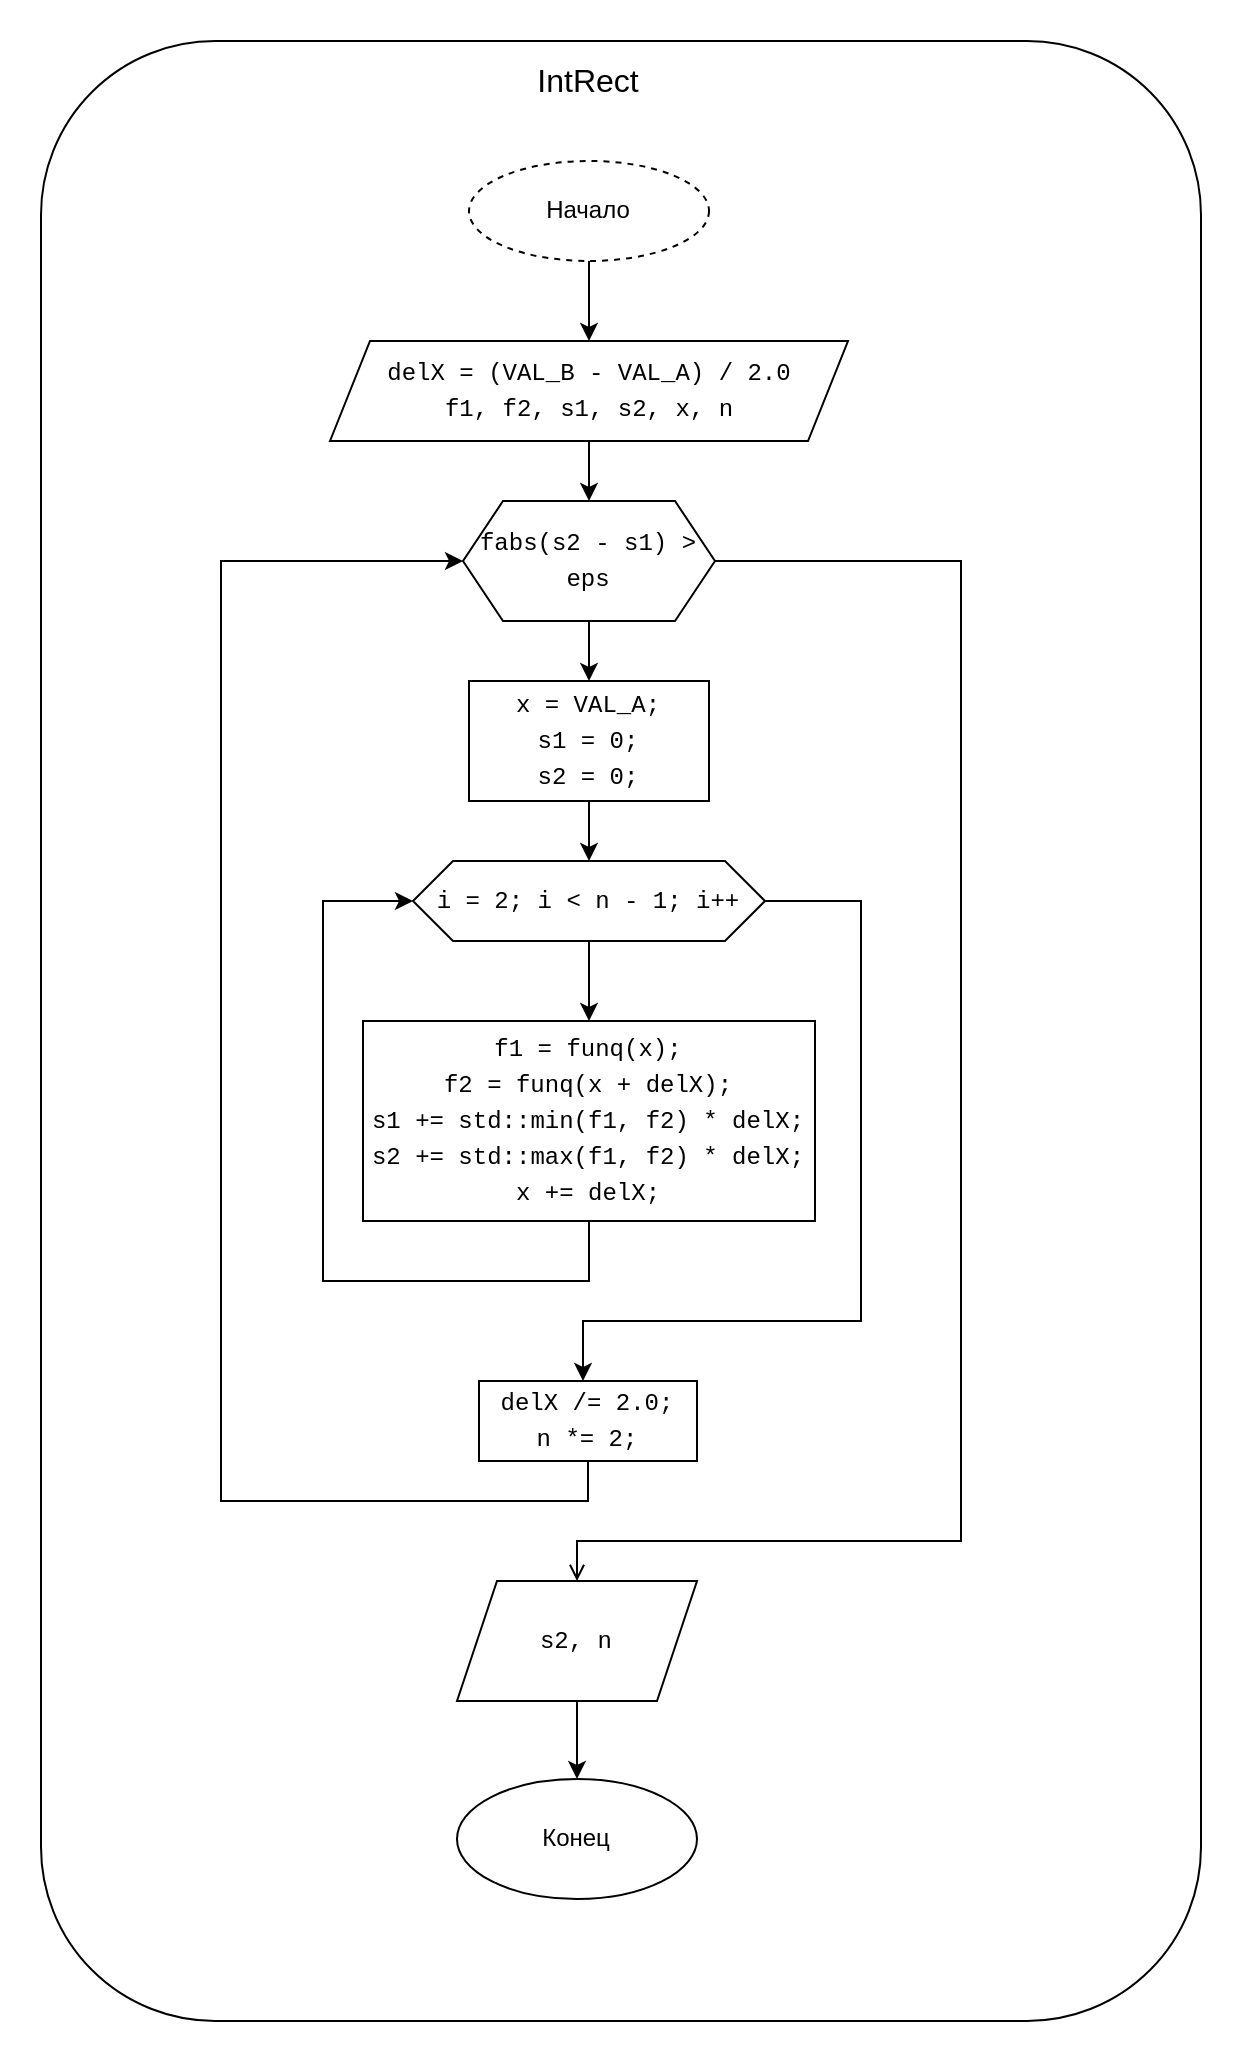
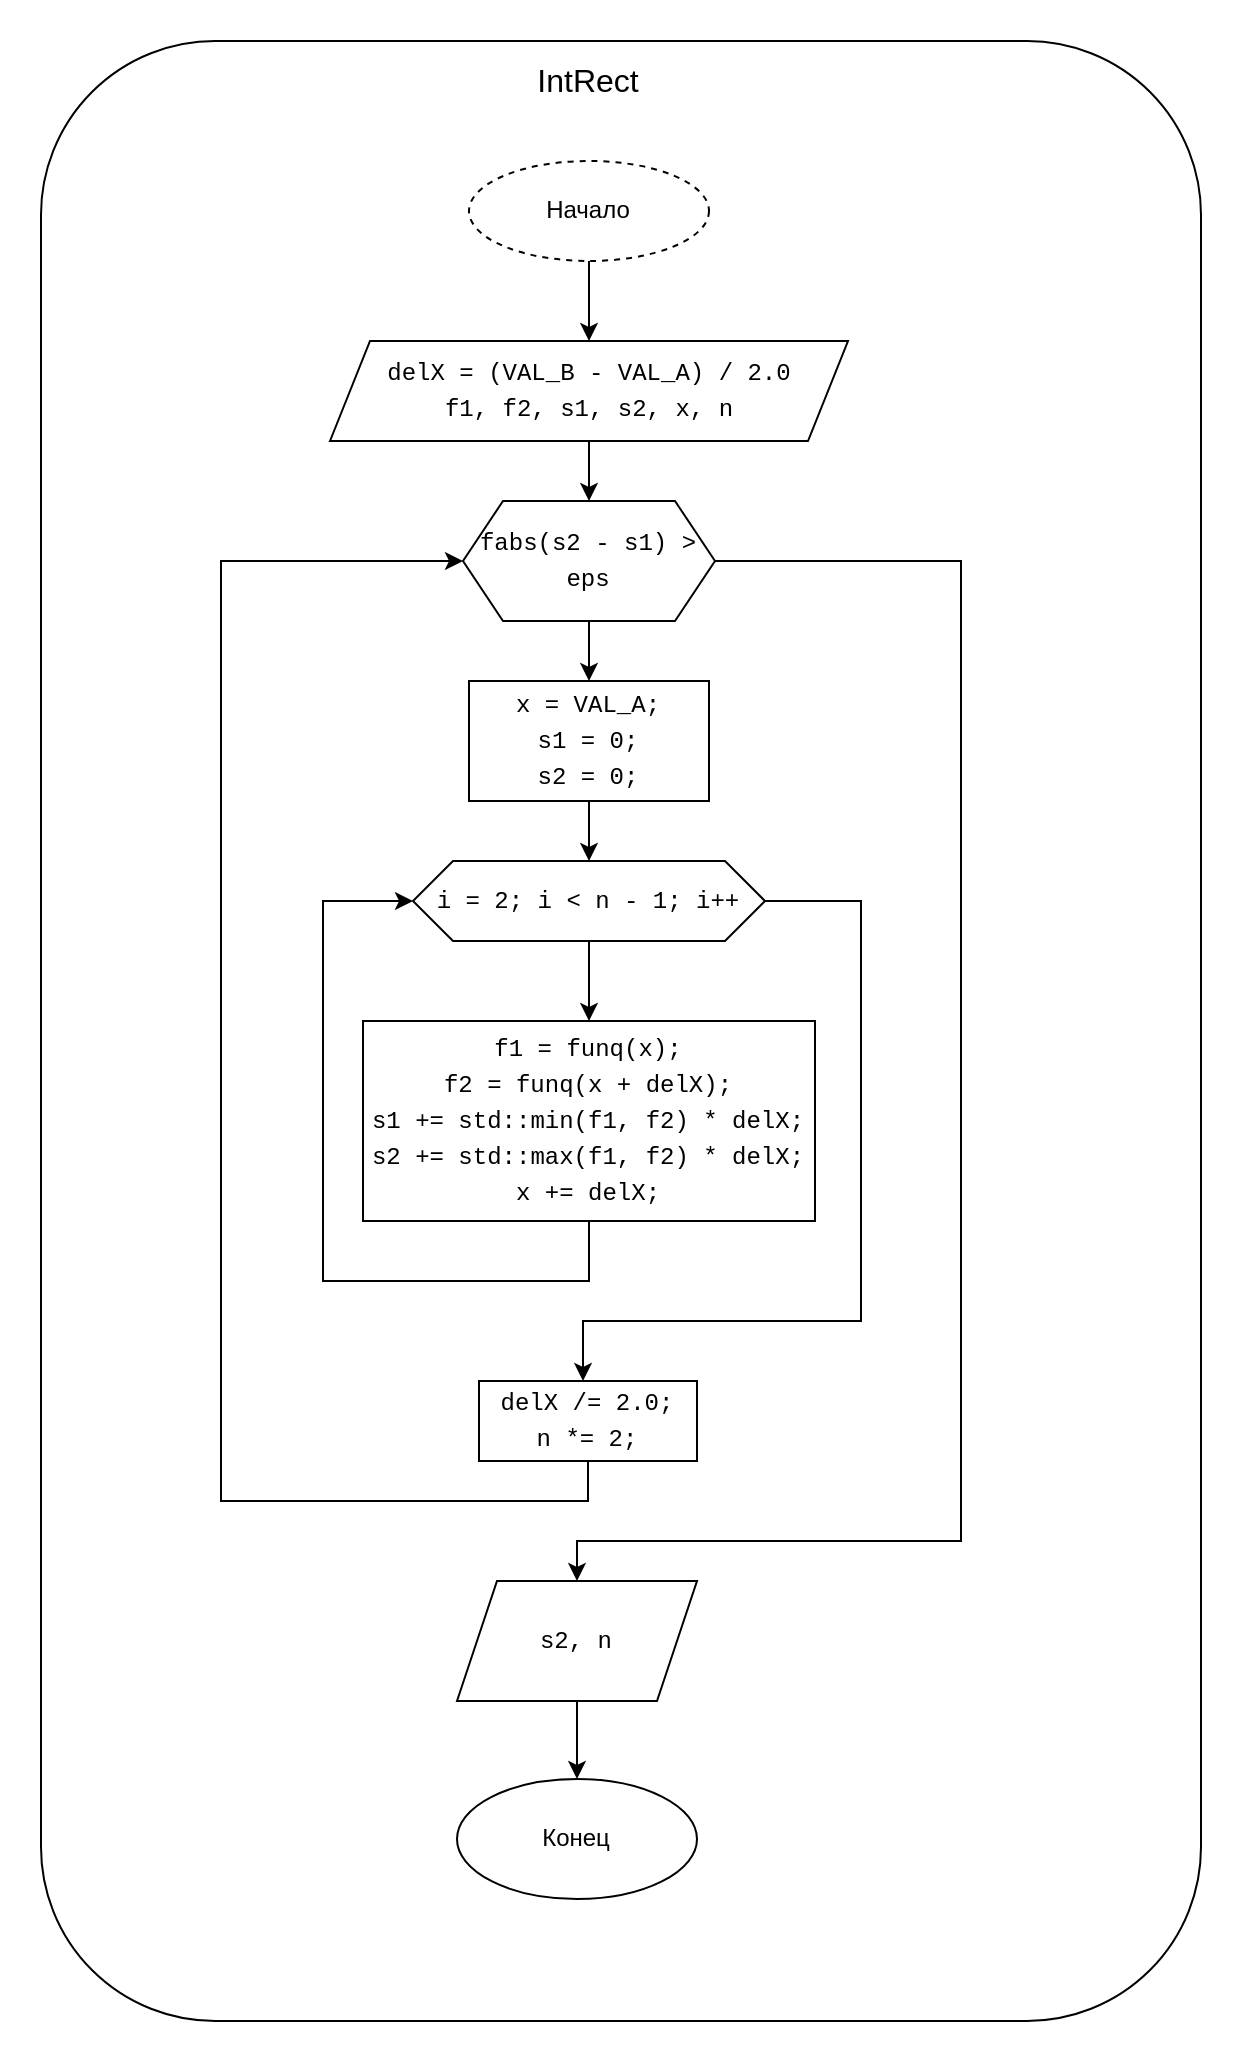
edge "fabs(s2 - s1) > eps" -> "s2, n": arrowhead open -> classic
